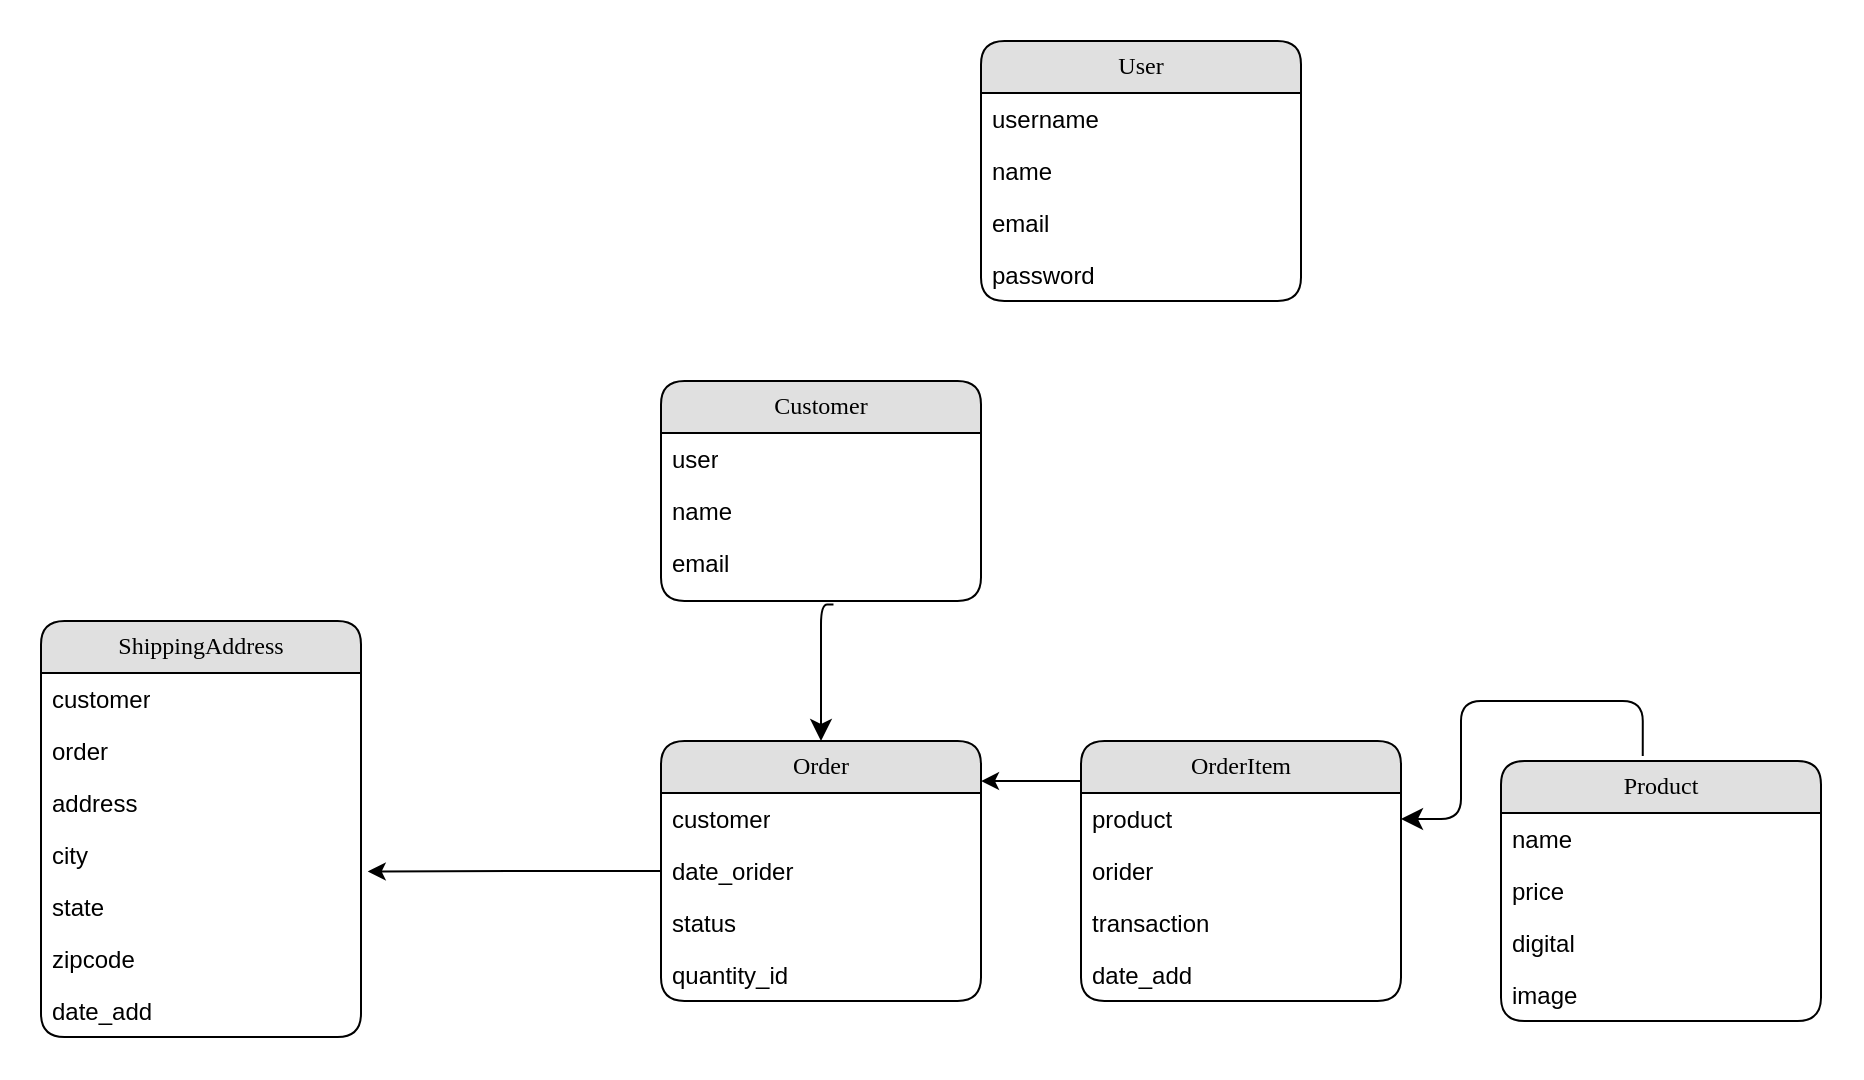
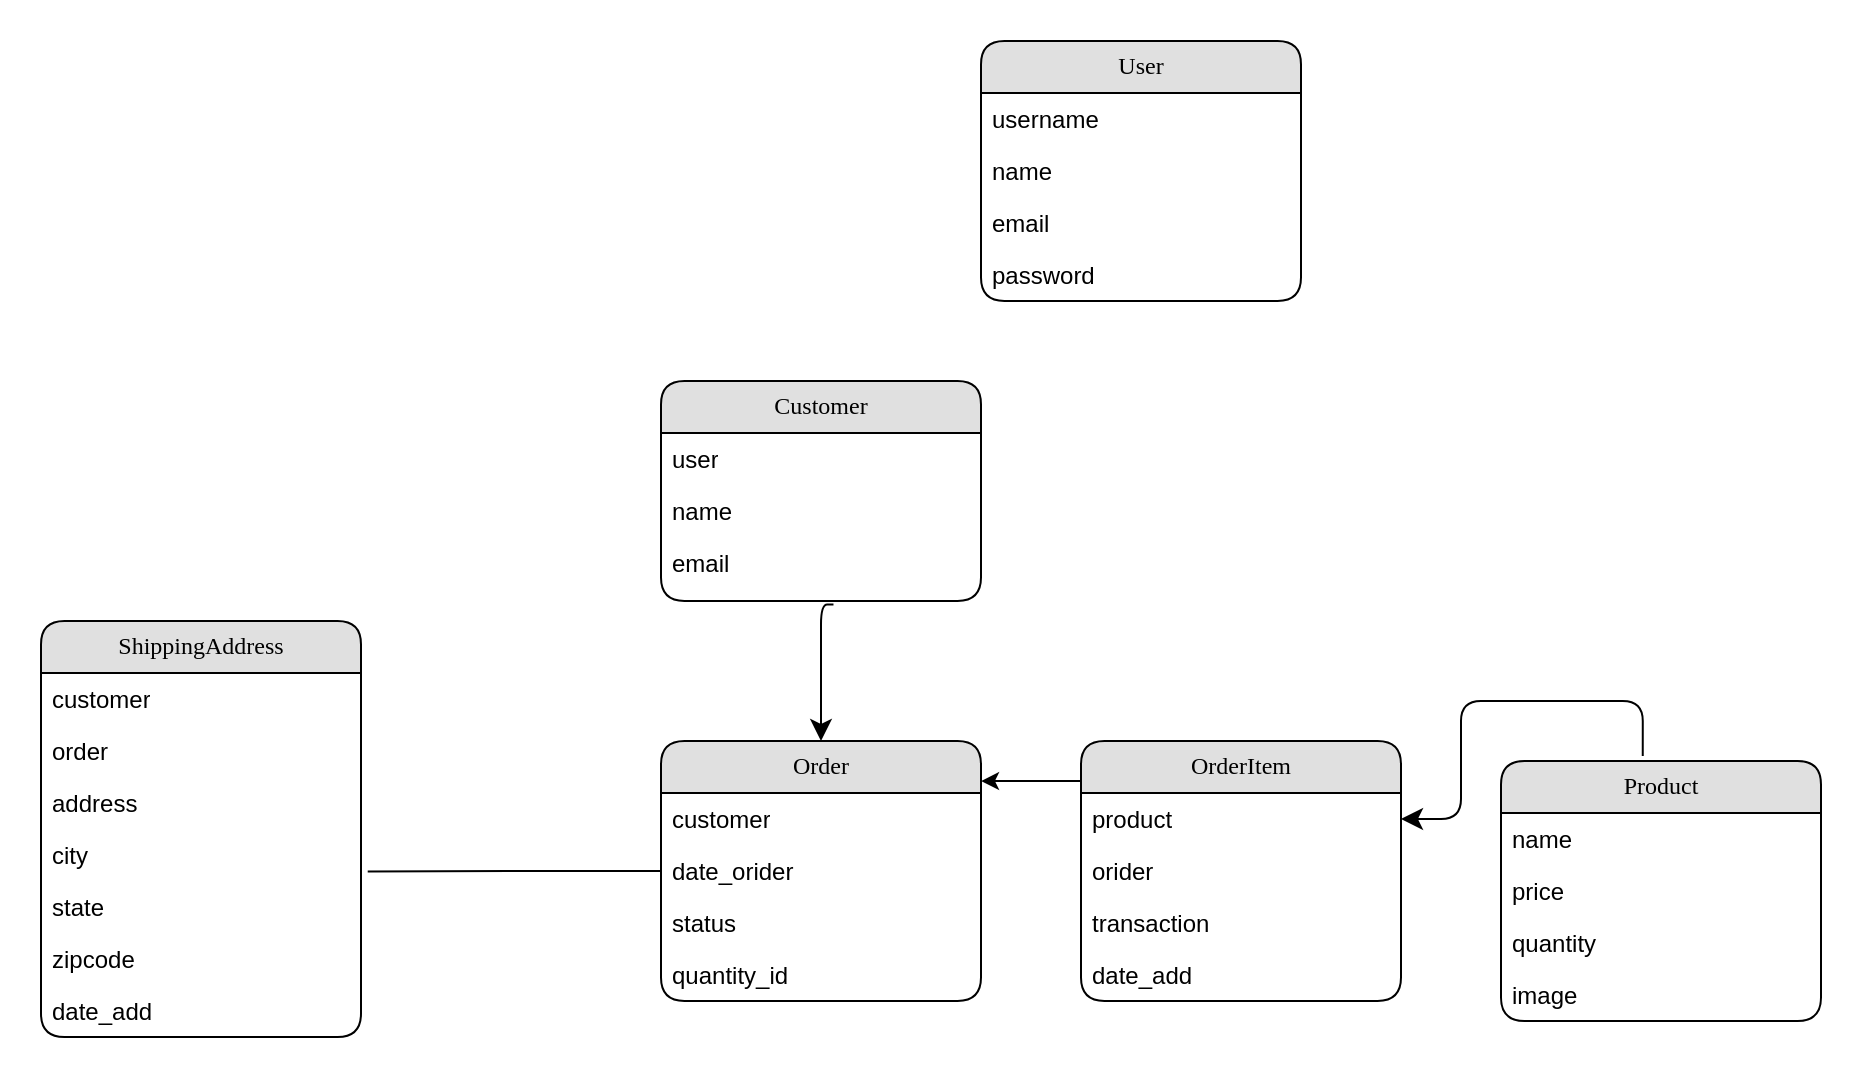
edge "date_orider" -> "city": arrowhead classic -> none
node "digital": label "digital" -> "quantity"
